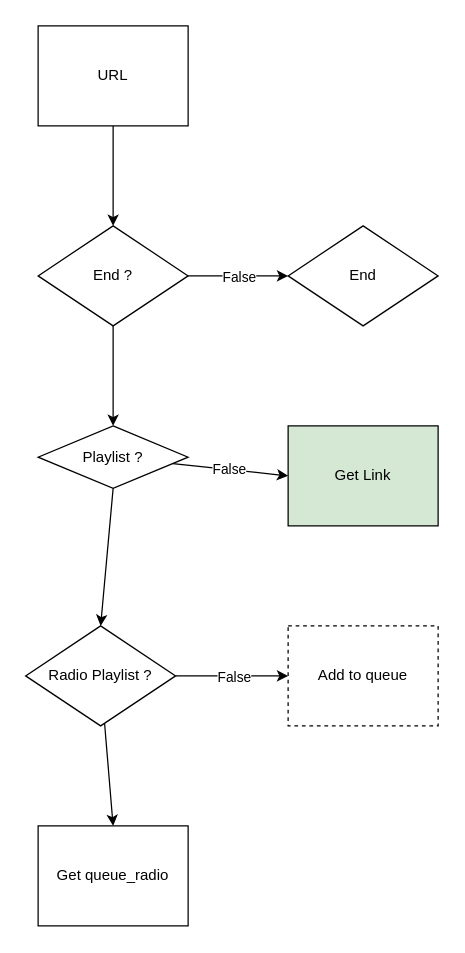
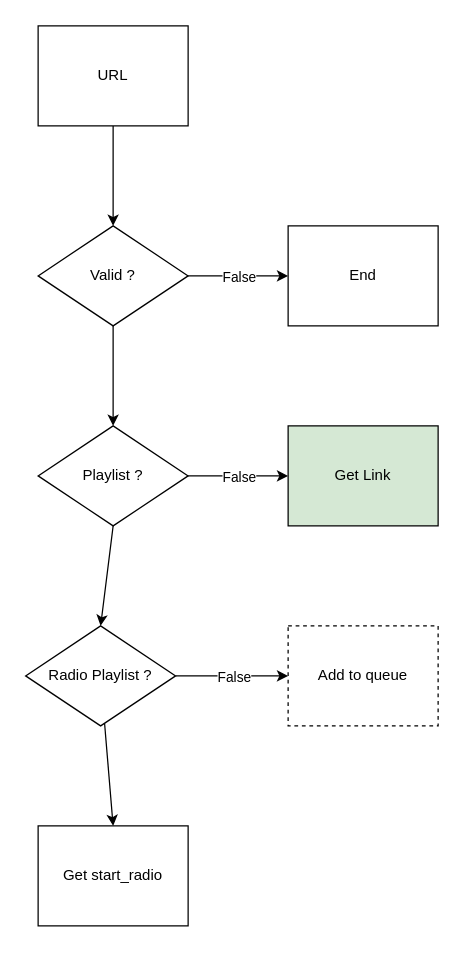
node "End ?": label "End ?" -> "Valid ?"
node "End": shape diamond -> rectangle
node "Playlist ?": size 150x63 -> 150x100
node "Get queue_radio": label "Get queue_radio" -> "Get start_radio"
